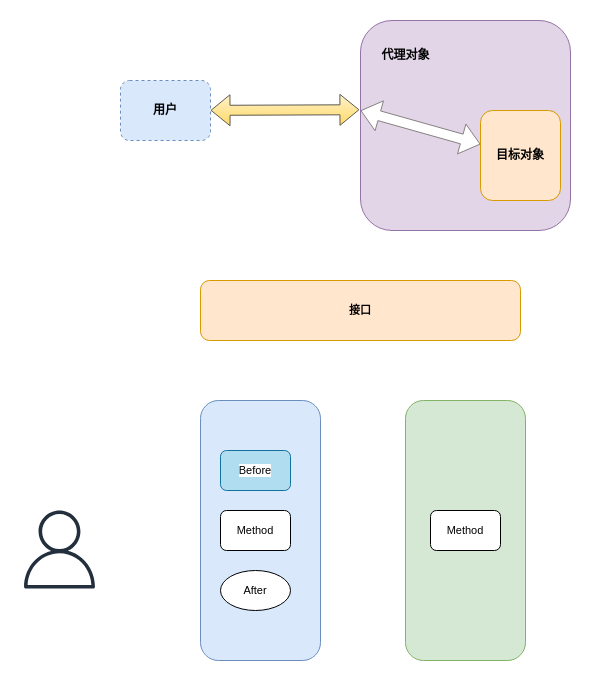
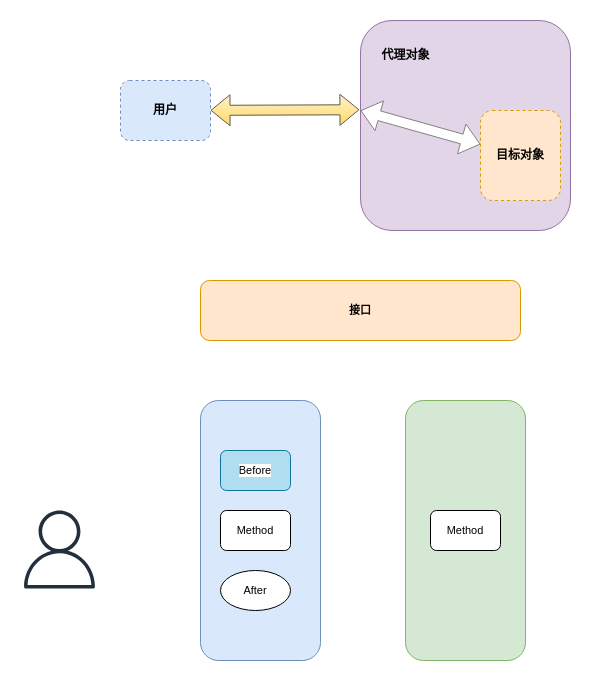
node "目标对象": style solid -> dashed
